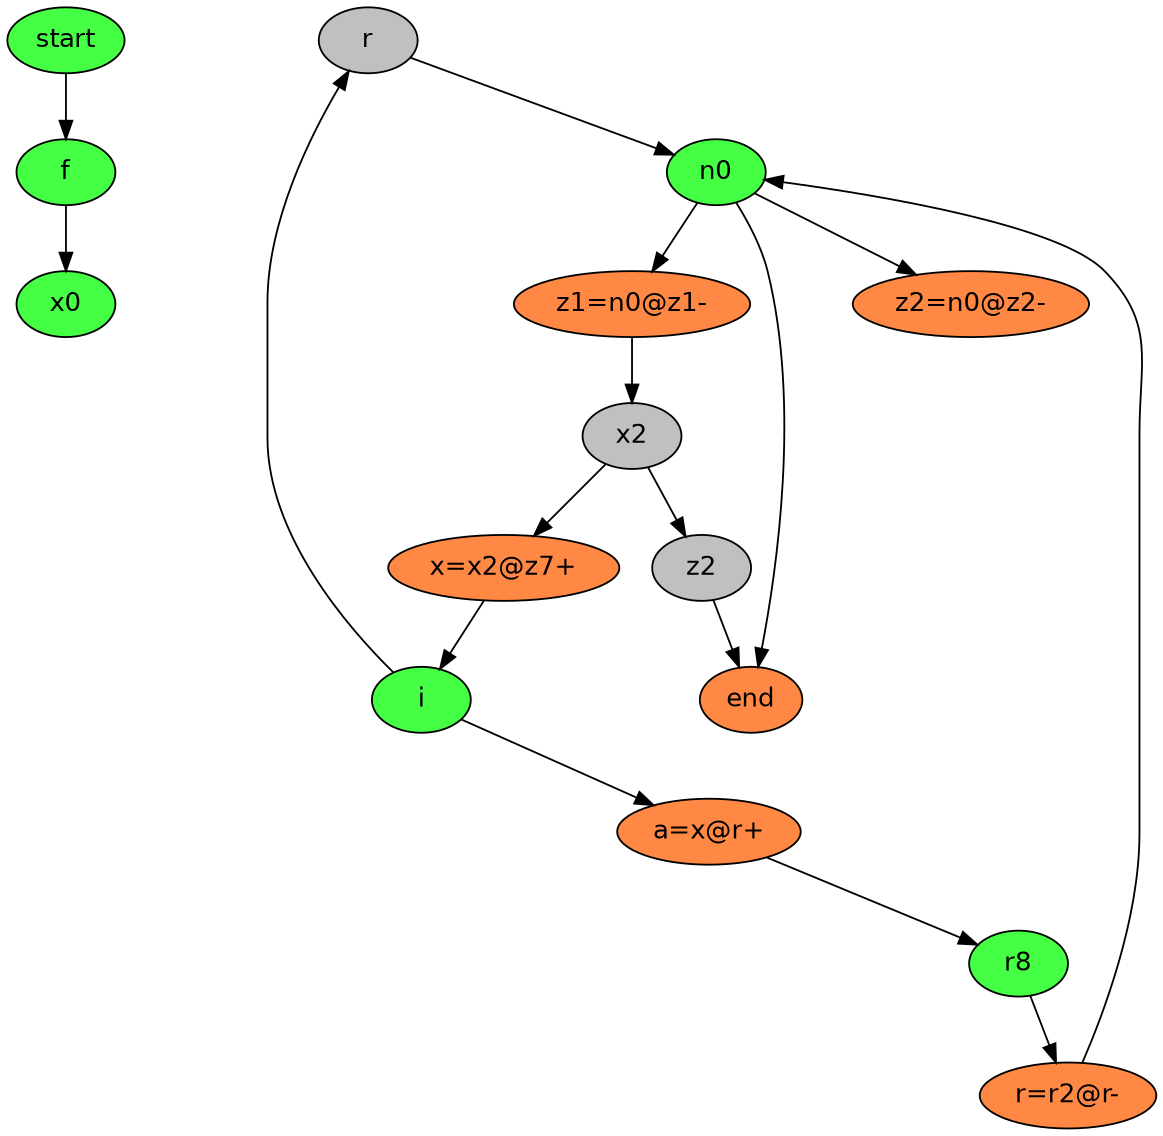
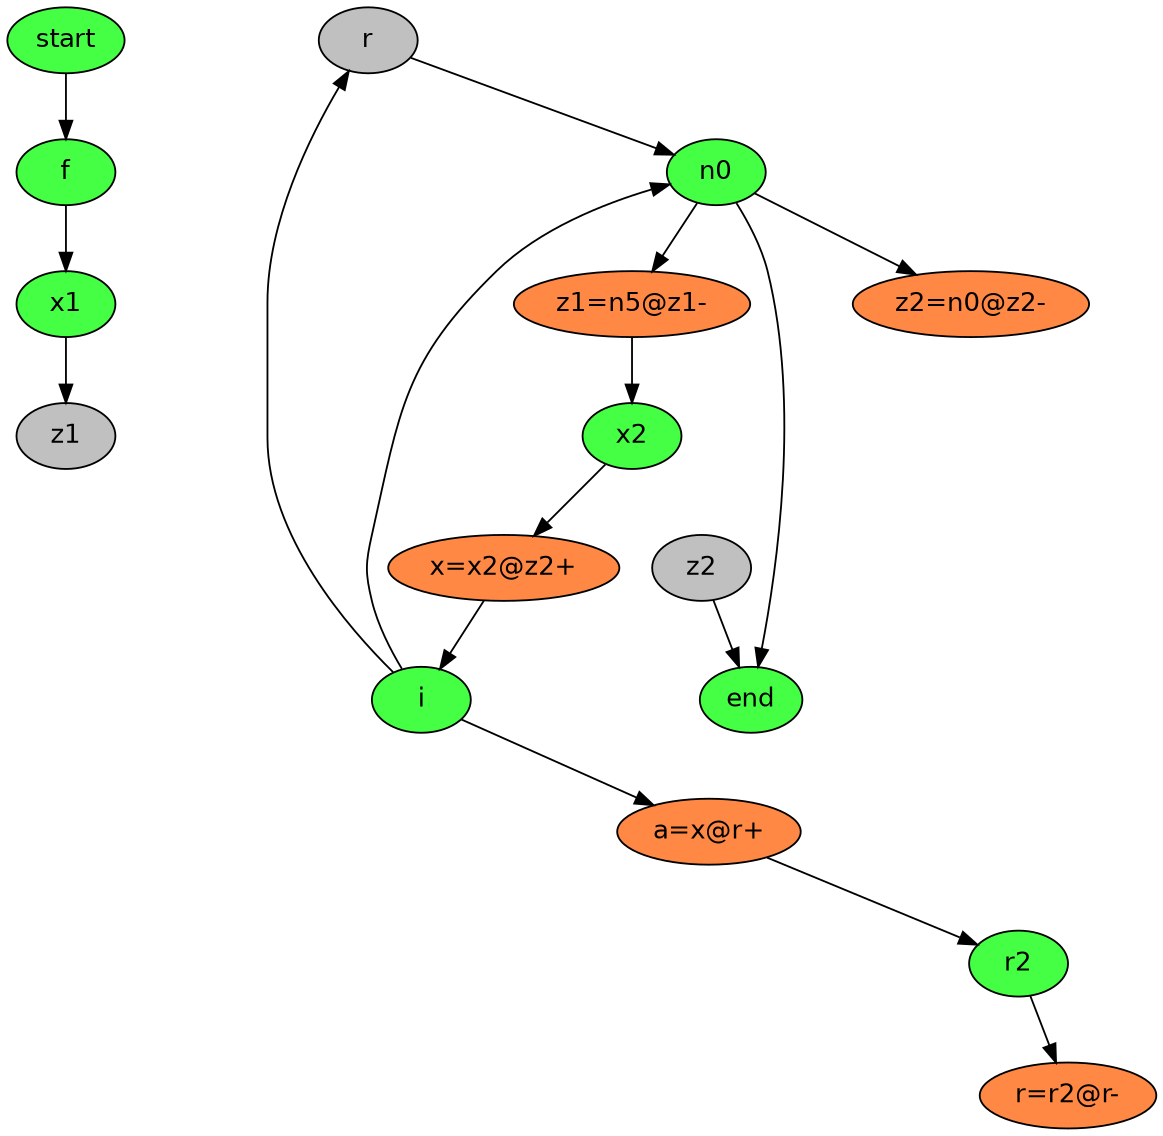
node "x0": label "x0" -> "x1"
node "z1=n0@z1-": label "z1=n0@z1-" -> "z1=n5@z1-"
node "z1": added
node "x2": fillcolor gray -> #44ff44
edge "x2" -> "z2": removed
edge "r=r2@r-" -> "n0": now "i" -> "n0"
node "x=x2@z7+": label "x=x2@z7+" -> "x=x2@z2+"
node "end": fillcolor #ff8844 -> #44ff44
node "r8": label "r8" -> "r2"
